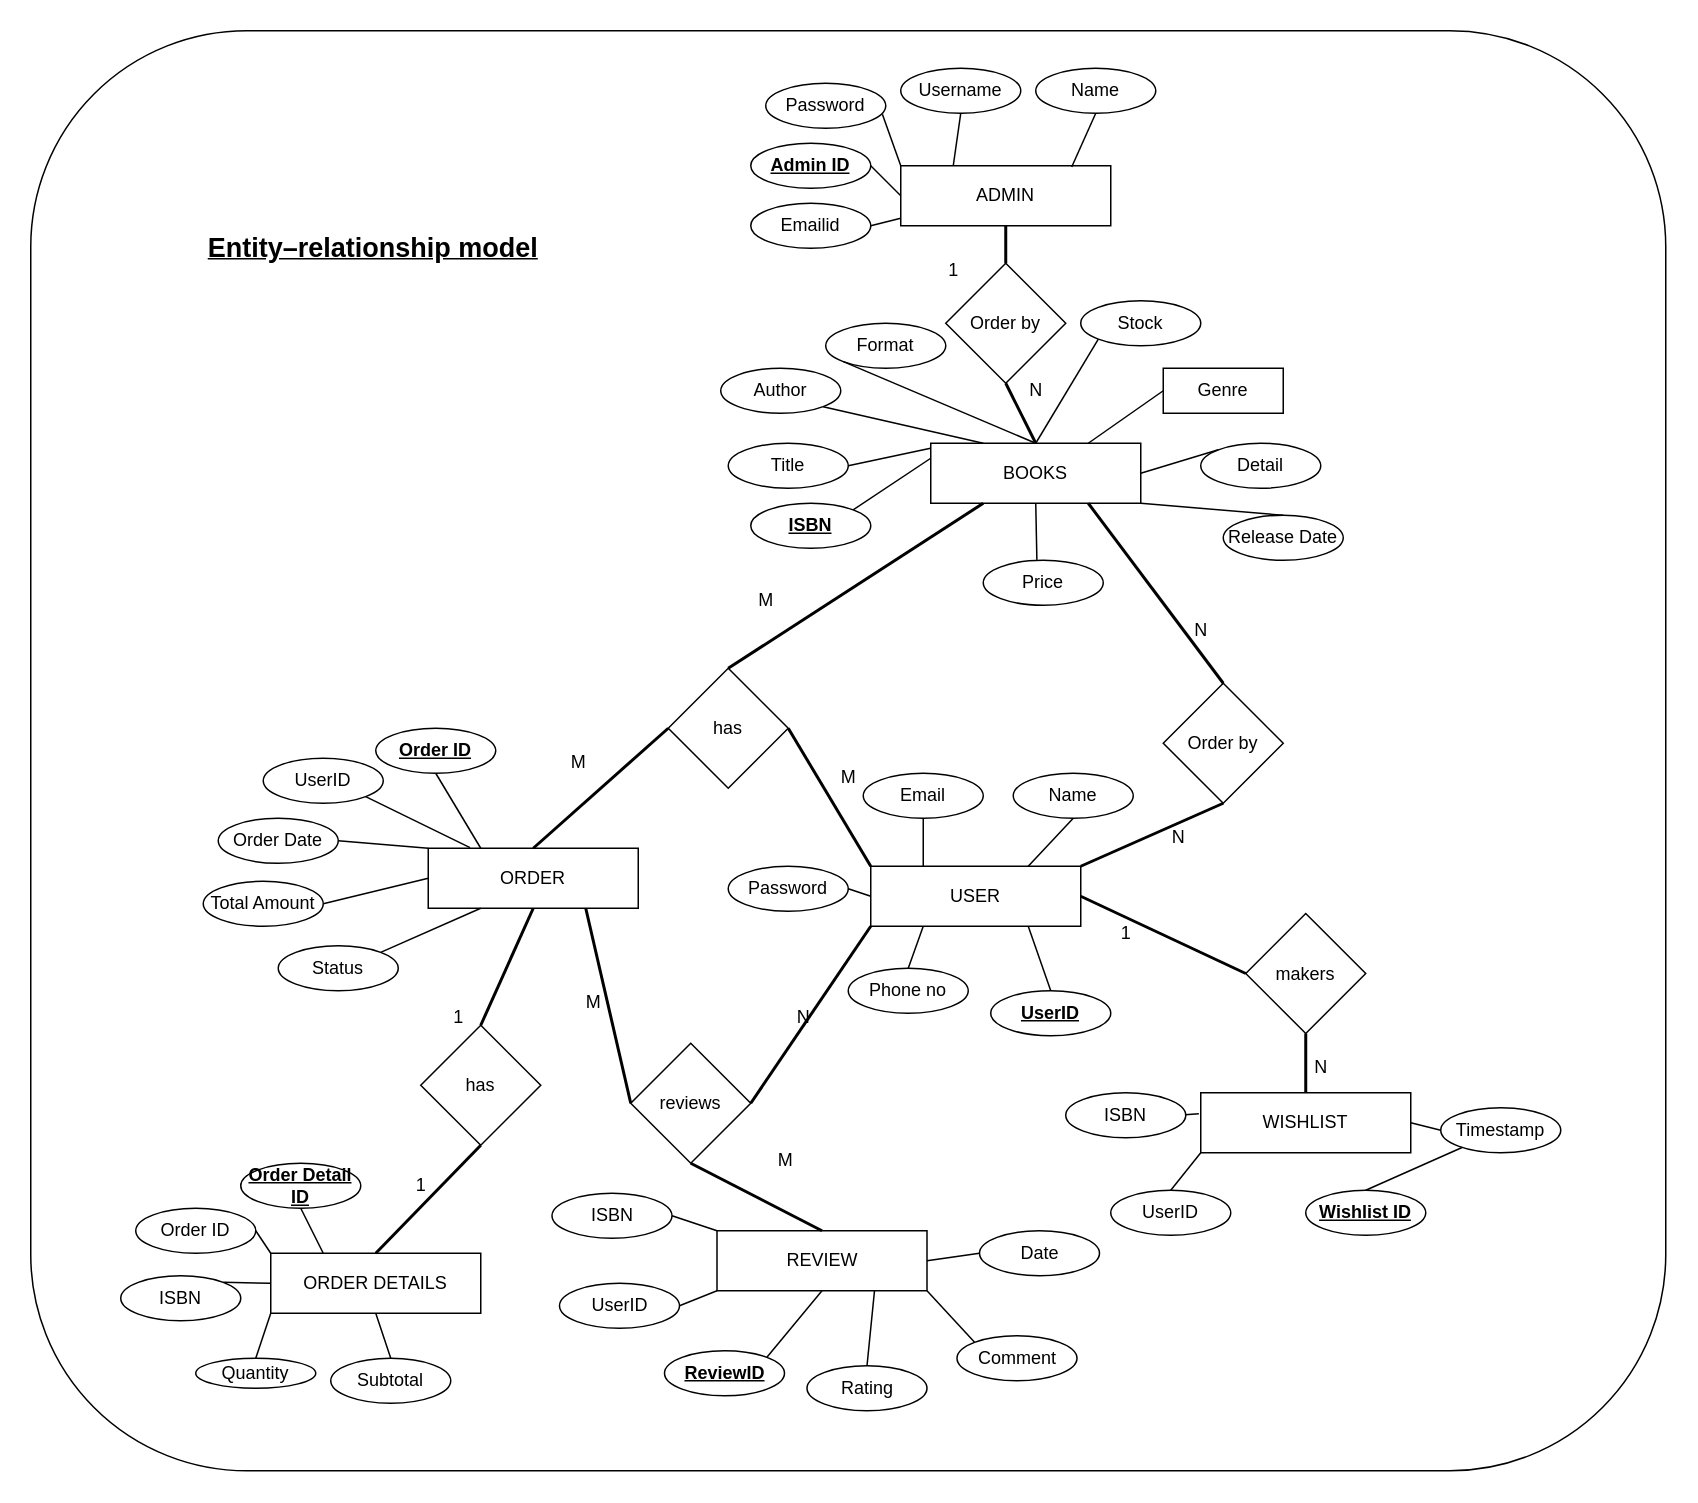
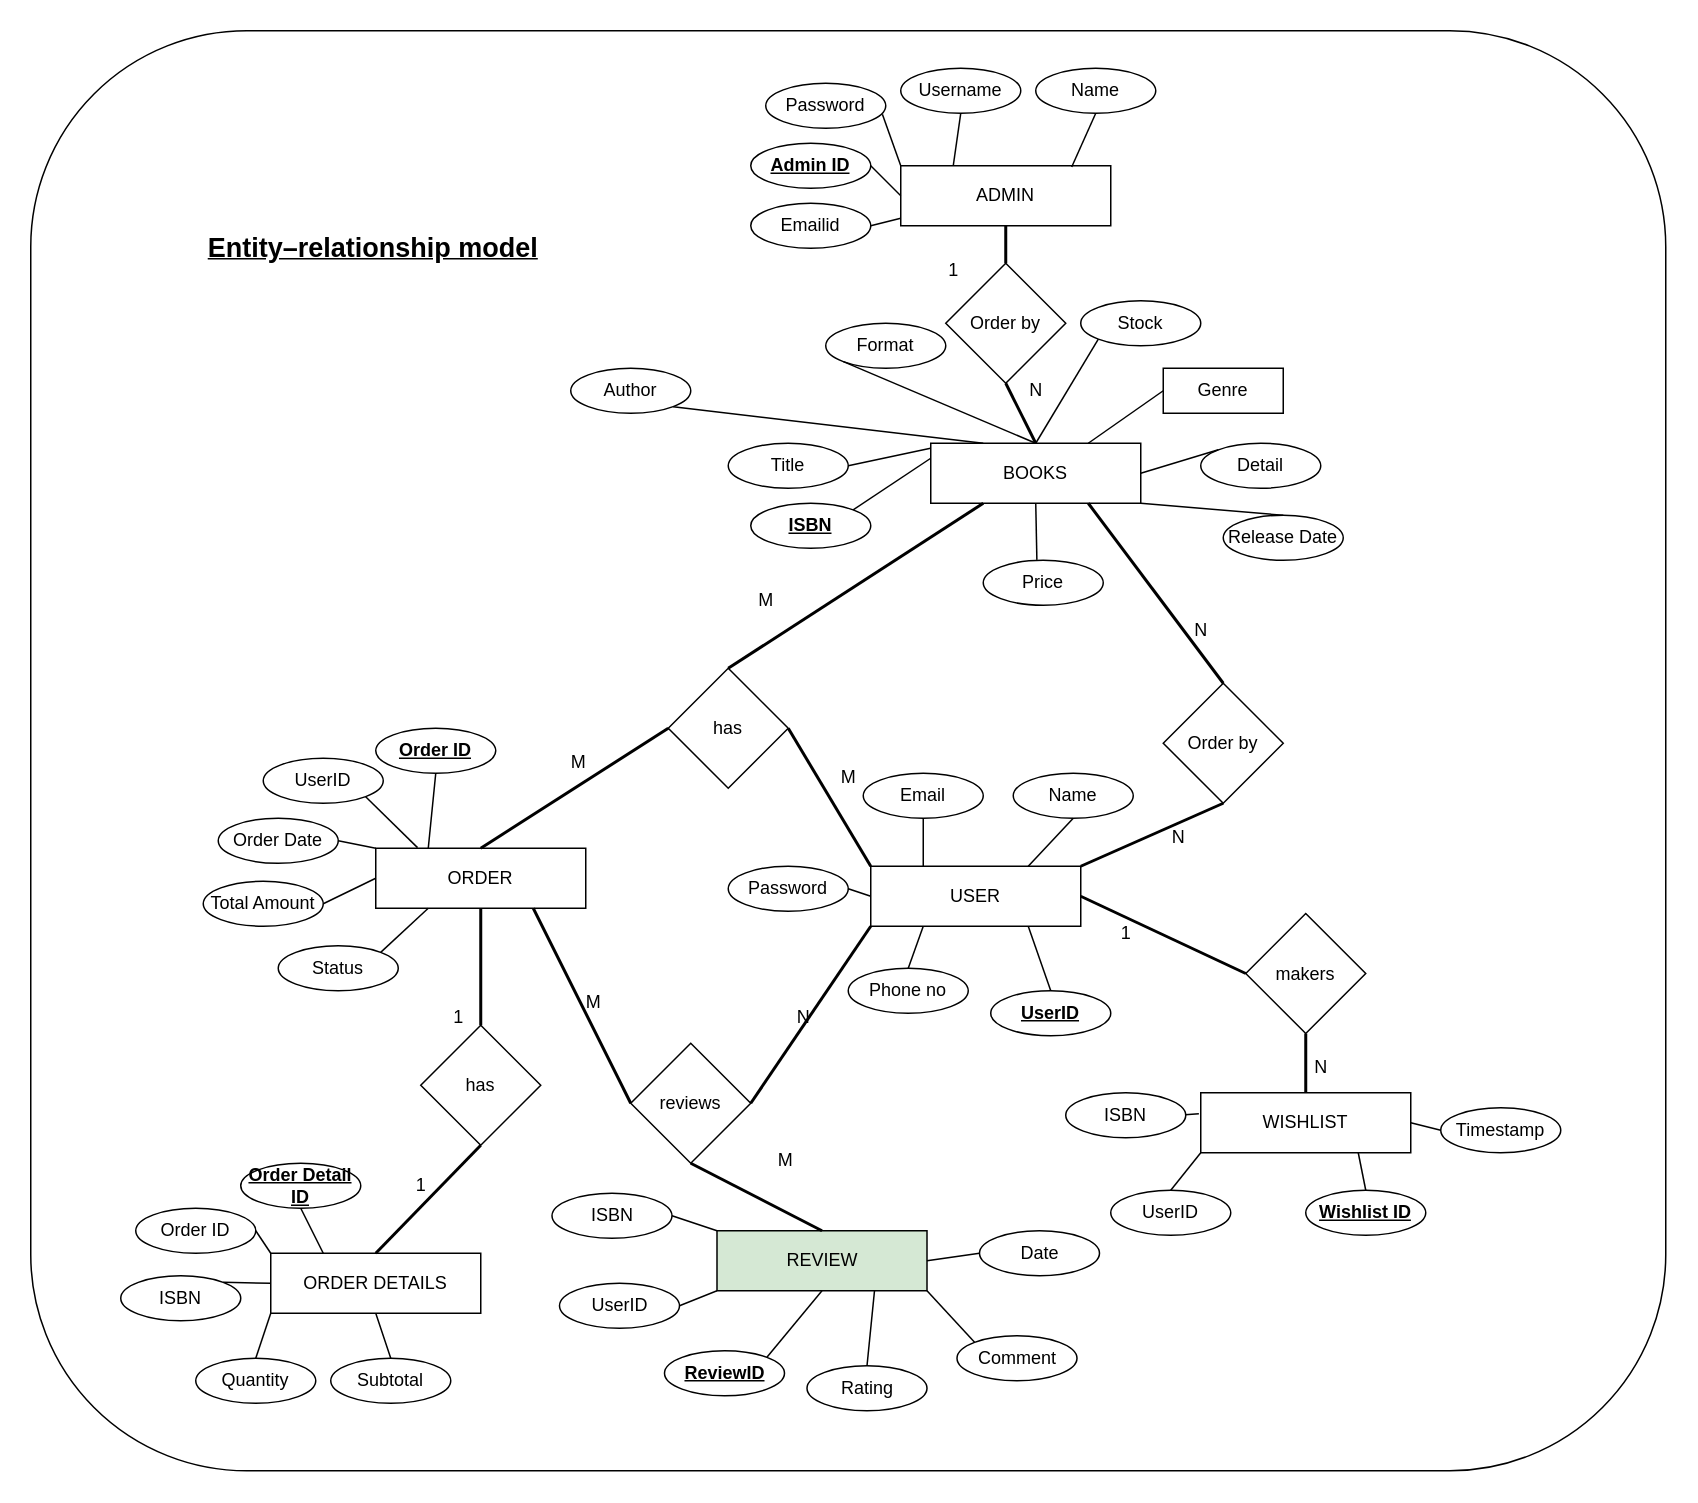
node "Author": moved (781, 391) -> (631, 391)
node "ORDER": moved (533, 878) -> (481, 878)
edge "Timestamp" -- "Wishlist ID": now "WISHLIST" -- "Wishlist ID"
node "REVIEW": fillcolor #ffffff -> #d5e8d4
node "Quantity": size 120x30 -> 120x45
